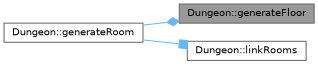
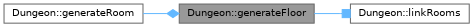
edge "Dungeon::generateRoom" -> "Dungeon::linkRooms": now "Dungeon::generateFloor" -> "Dungeon::linkRooms"
